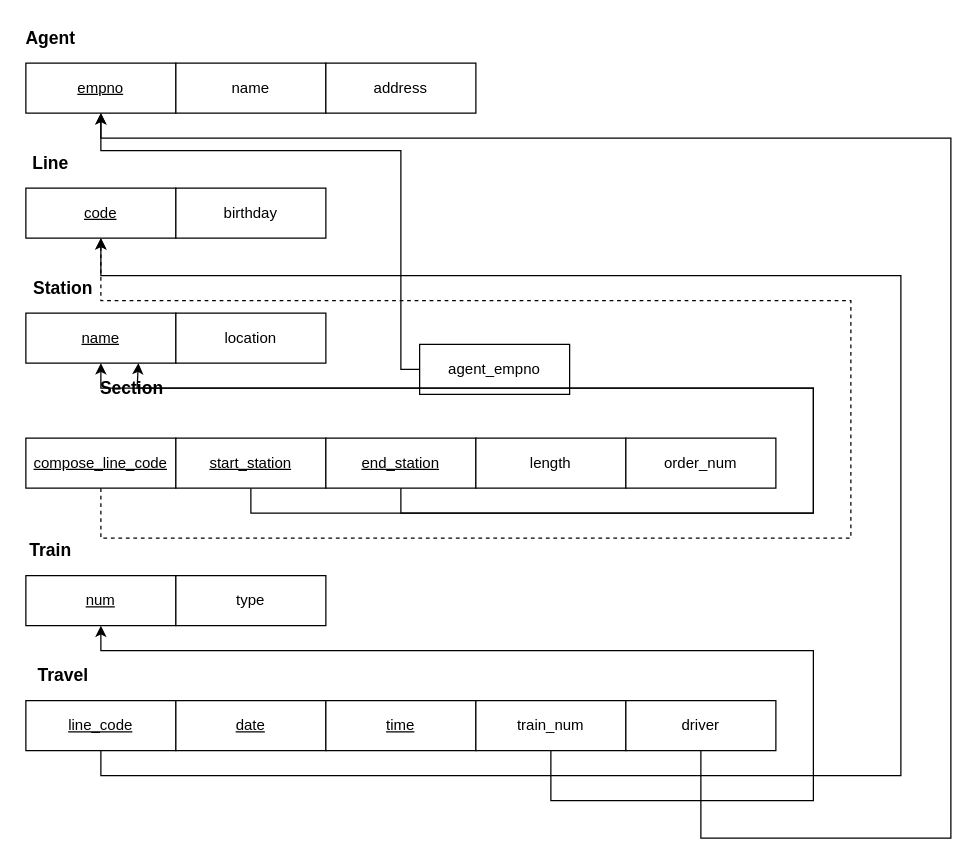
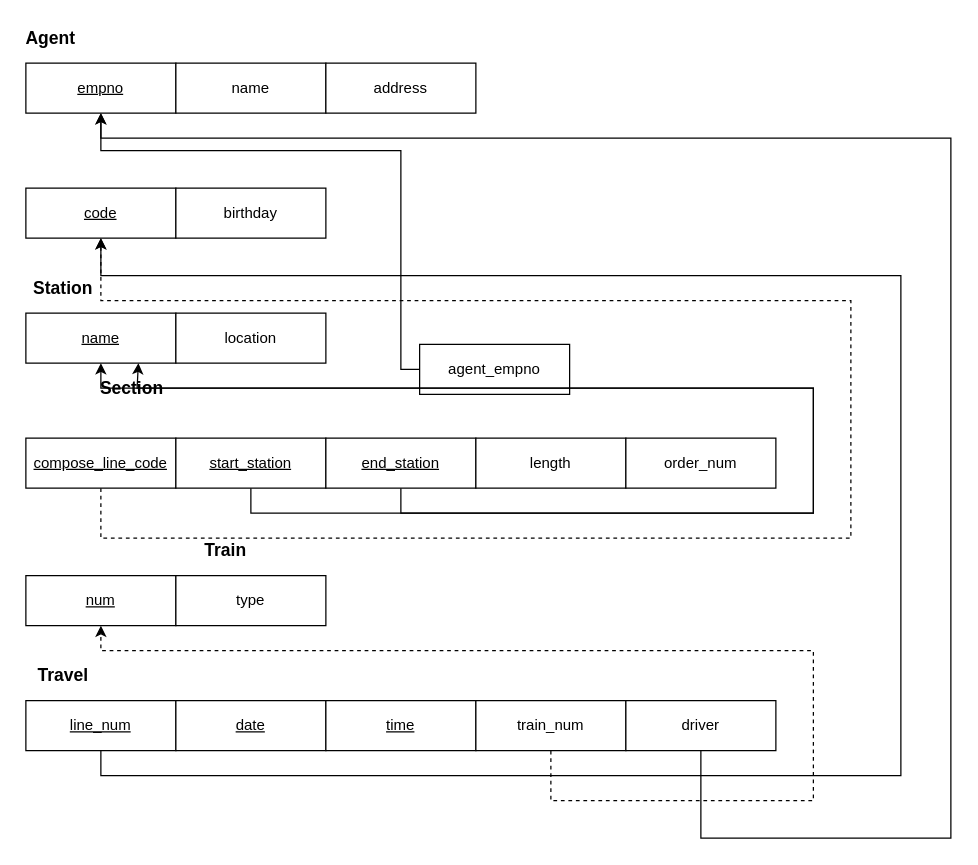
node "Line": removed
node "Train": moved (51, 551) -> (226, 551)
edge "train_num" -> "num": style solid -> dashed
node "line_code": label "line_code" -> "line_num"
